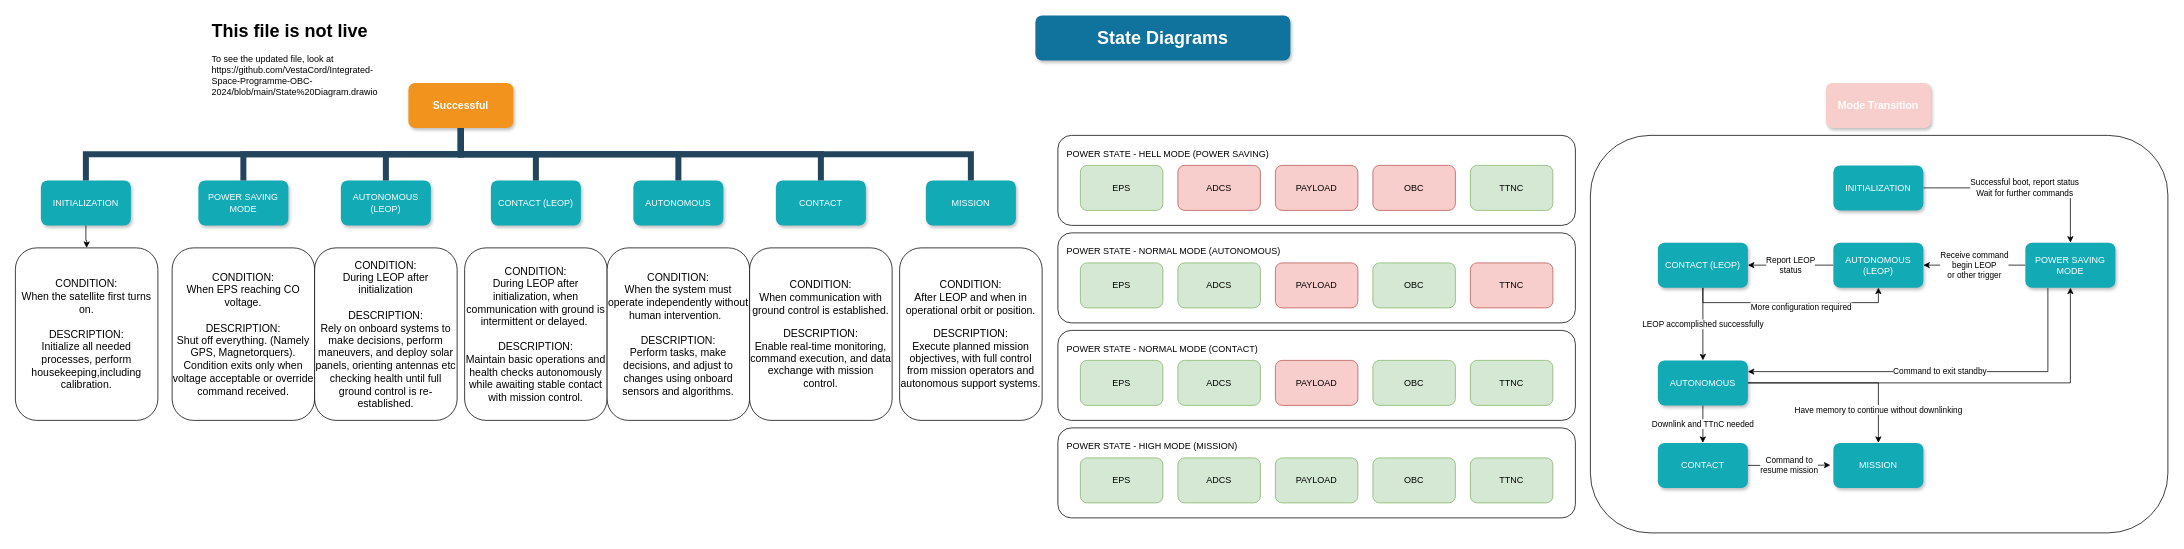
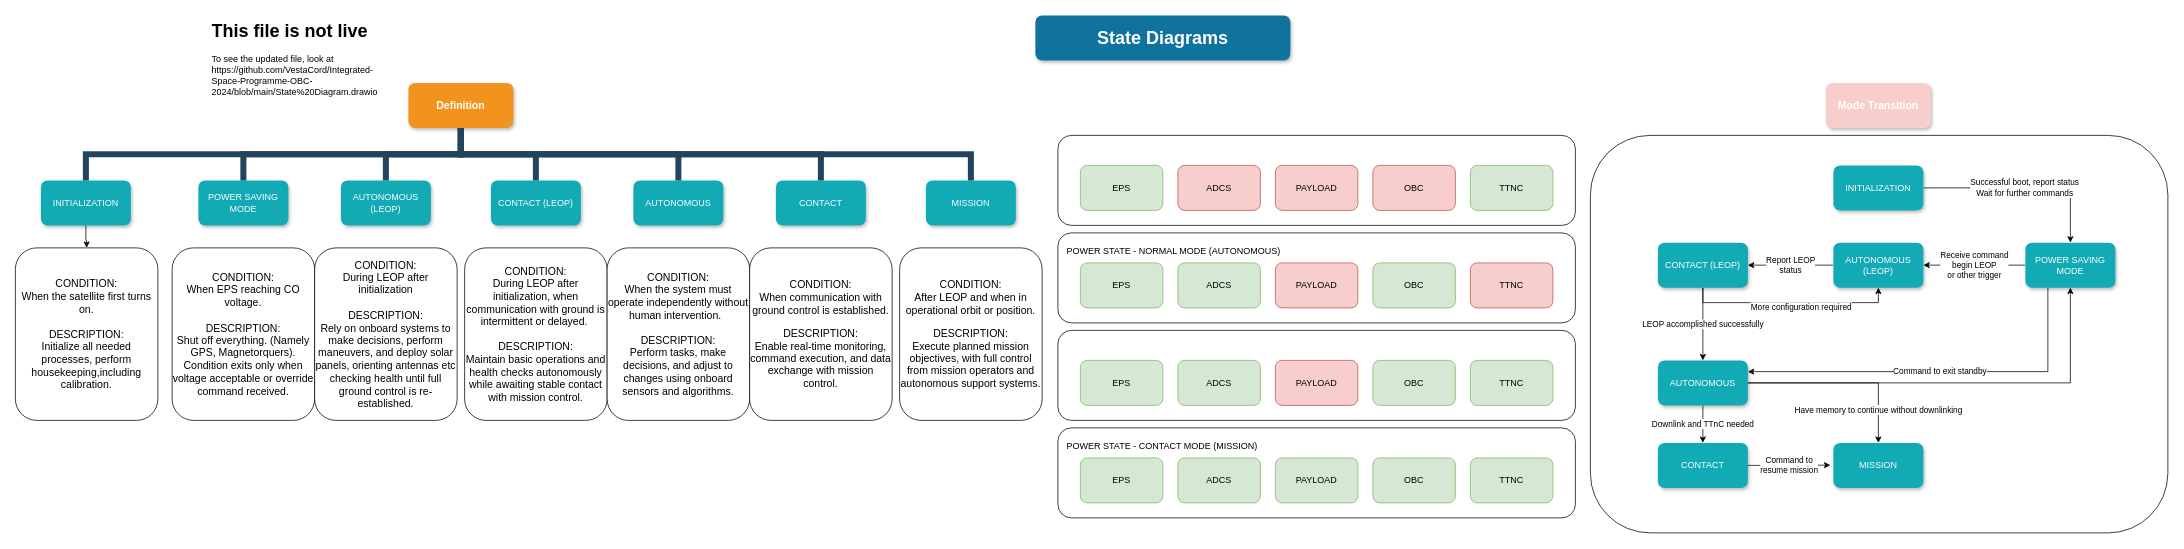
node "Successful": label "Successful" -> "Definition"
node "POWER STATE - HELL MODE (POWER SAVING)": removed
node "POWER STATE - NORMAL MODE (CONTACT)": removed
node "POWER STATE - HIGH MODE (MISSION)": label "POWER STATE - HIGH MODE (MISSION)" -> "POWER STATE - CONTACT MODE (MISSION)"
